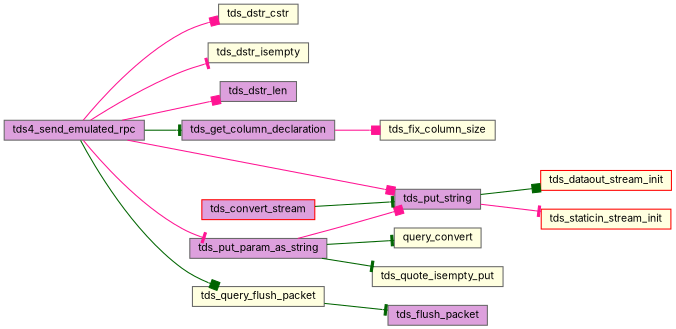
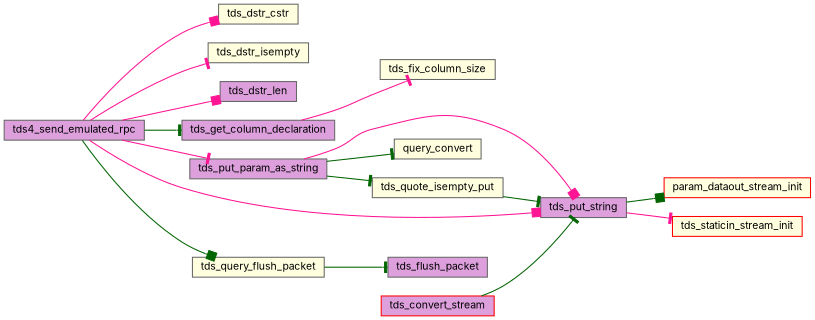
edge "tds_get_column_declaration" -> "tds_fix_column_size": arrowhead box -> tee
node "tds_dataout_stream_init": label "tds_dataout_stream_init" -> "param_dataout_stream_init"
edge "tds_quote_isempty_put" -> "tds_put_string": added
